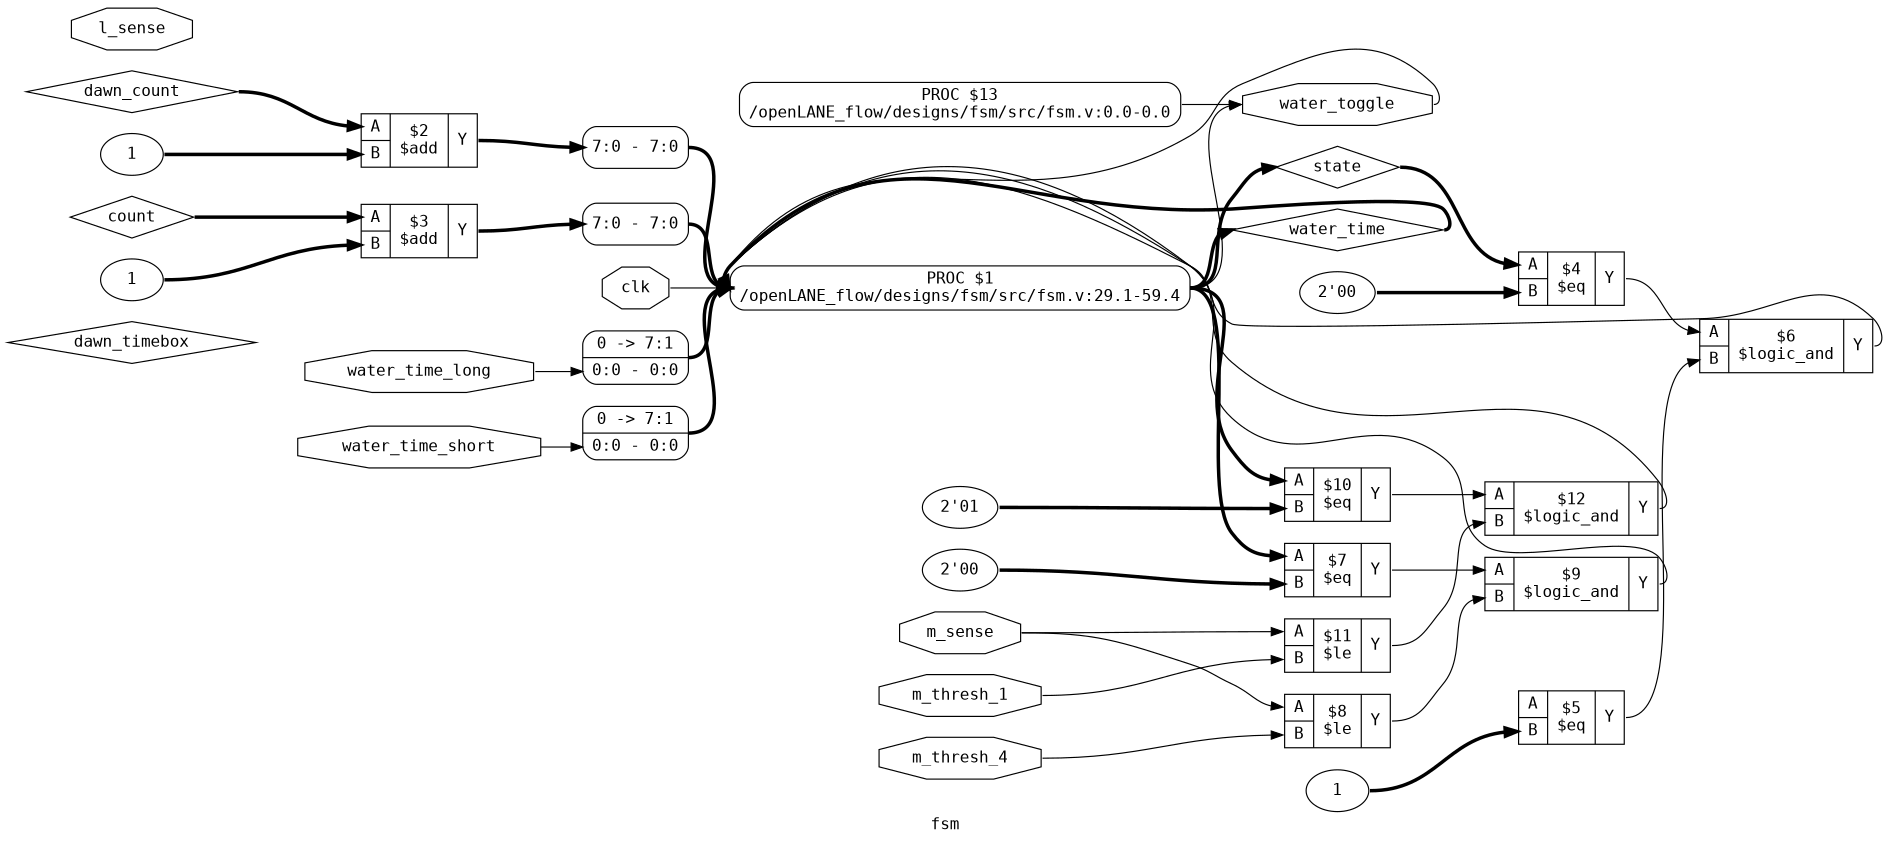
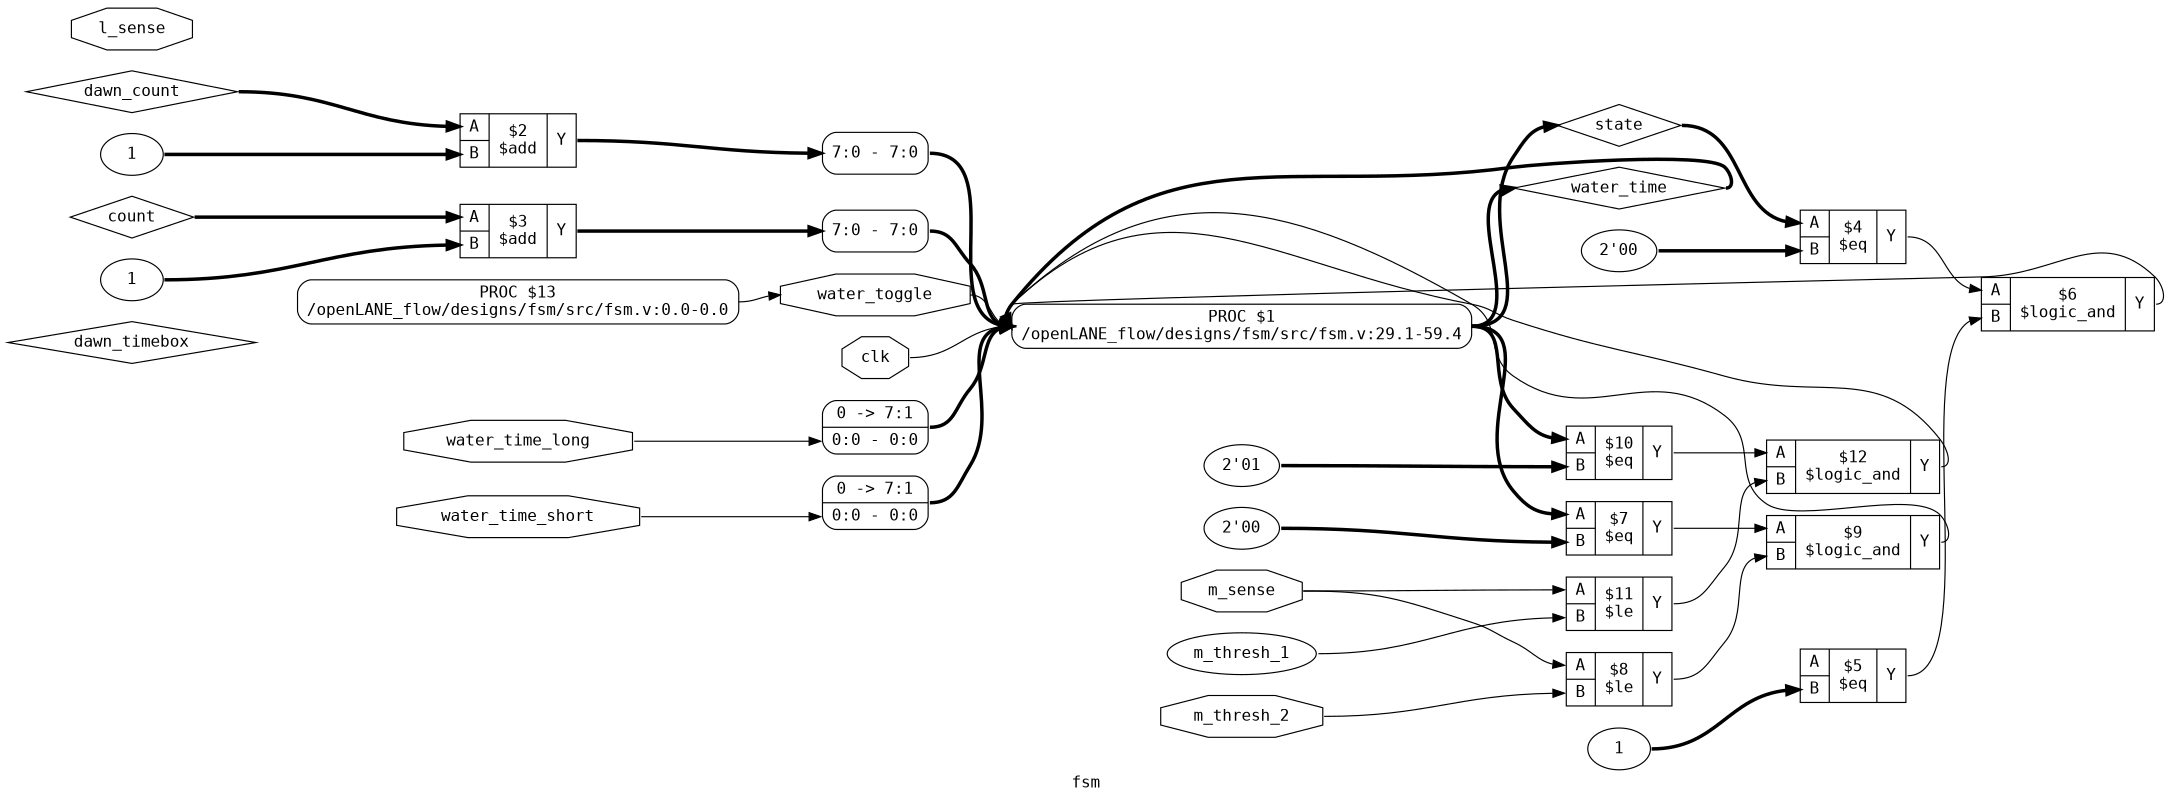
edge "PROC $1 /openLANE_flow/designs/fsm/src/fsm.v:29.1-59.4" -> "water_toggle": removed
node "m_thresh_1": shape octagon -> ellipse
node "m_thresh_4": label "m_thresh_4" -> "m_thresh_2"
